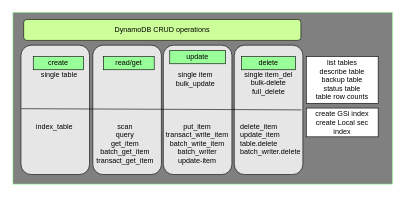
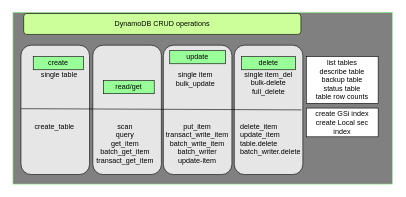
node "DynamoDB CRUD operations": moved (162, 30) -> (162, 24)
node "read/get": moved (128, 63) -> (128, 87)
node "index_table": label "index_table" -> "create_table"
